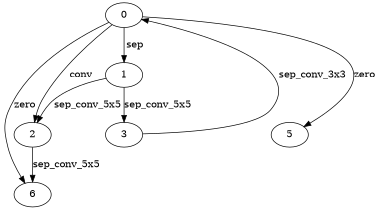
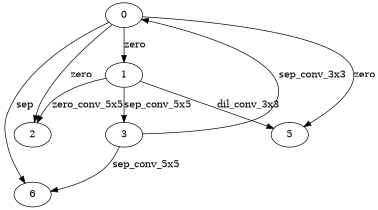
edge "0" -> "1": label "sep" -> "zero"
edge "0" -> "2": label "conv" -> "zero"
edge "1" -> "5": added, label "dil_conv_3x3"
edge "0" -> "6": label "zero" -> "sep"
edge "1" -> "2": label "sep_conv_5x5" -> "zero_conv_5x5"
edge "2" -> "6": now "3" -> "6"
